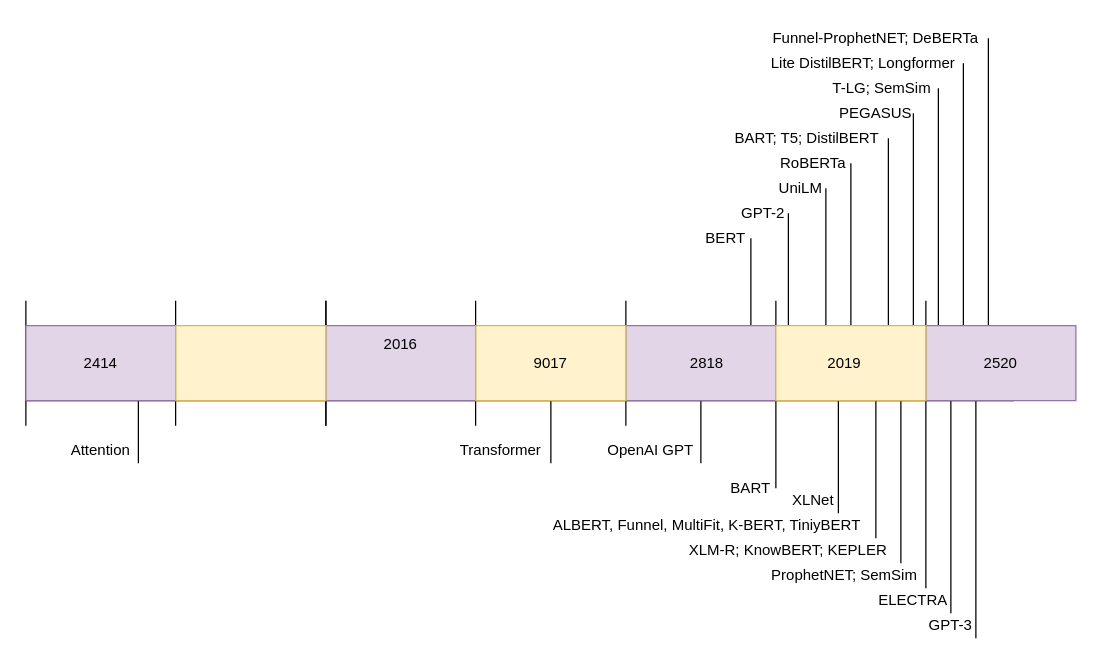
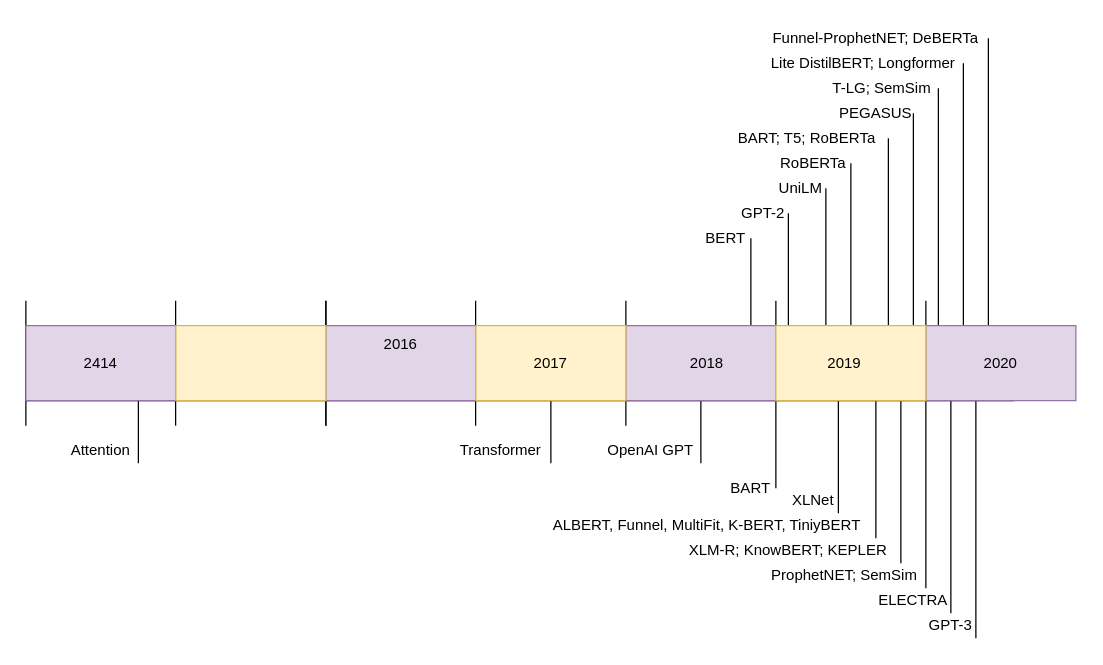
node "BART; T5; DistilBERT": label "BART; T5; DistilBERT" -> "BART; T5; RoBERTa"
node "9017": label "9017" -> "2017"
node "2818": label "2818" -> "2018"
node "2520": label "2520" -> "2020"
